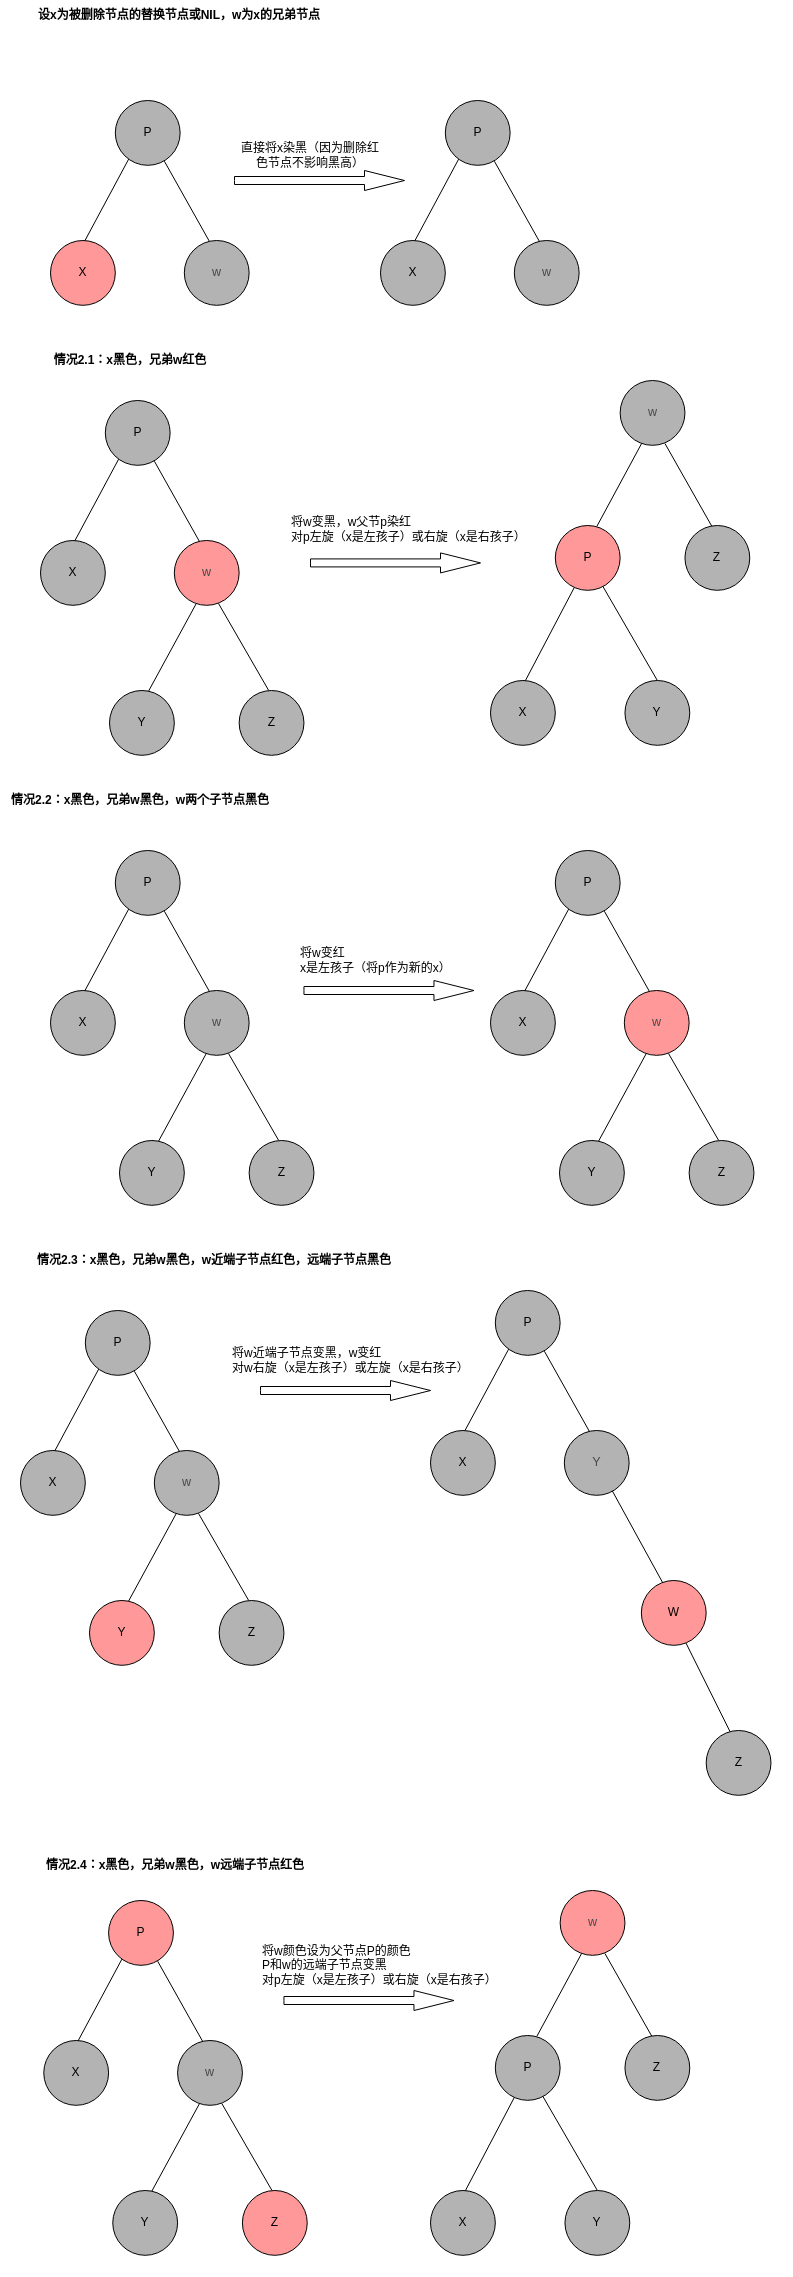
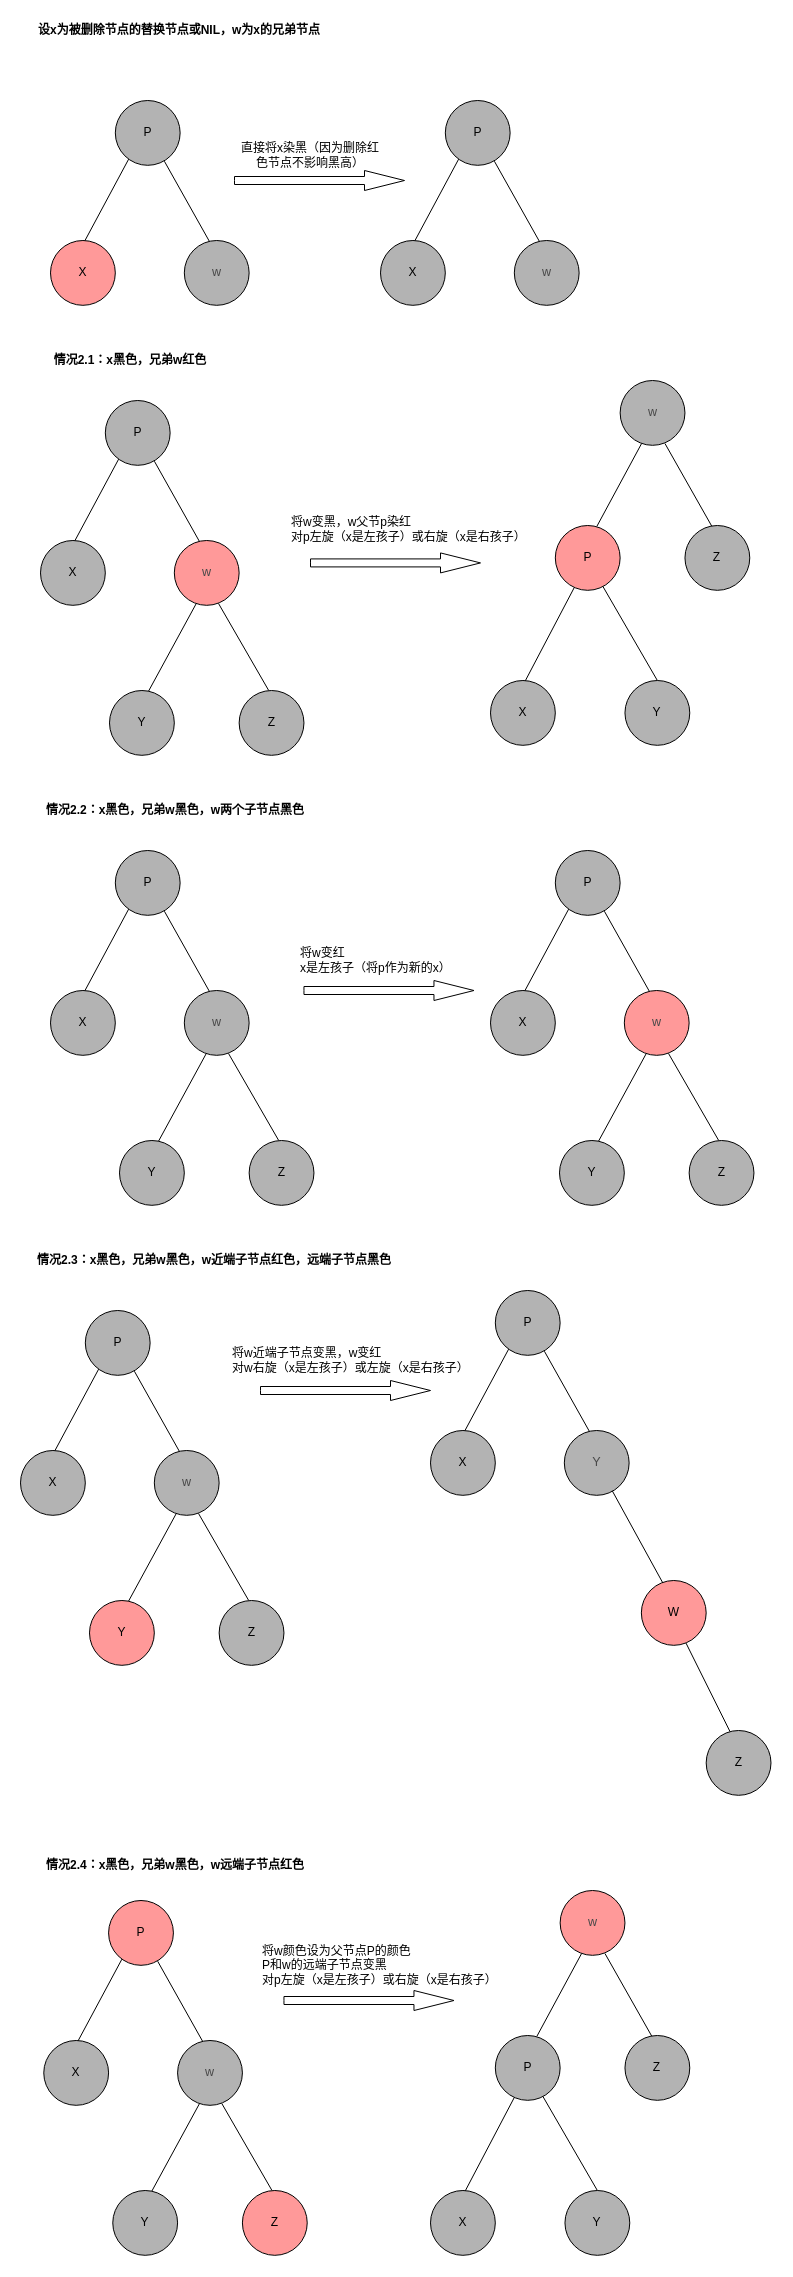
node "设x为被删除节点的替换节点或NIL，w为x的兄弟节点": moved (180, 16) -> (180, 31)
node "情况2.2：x黑色，兄弟w黑色，w两个子节点黑色": moved (141, 801) -> (176, 811)
